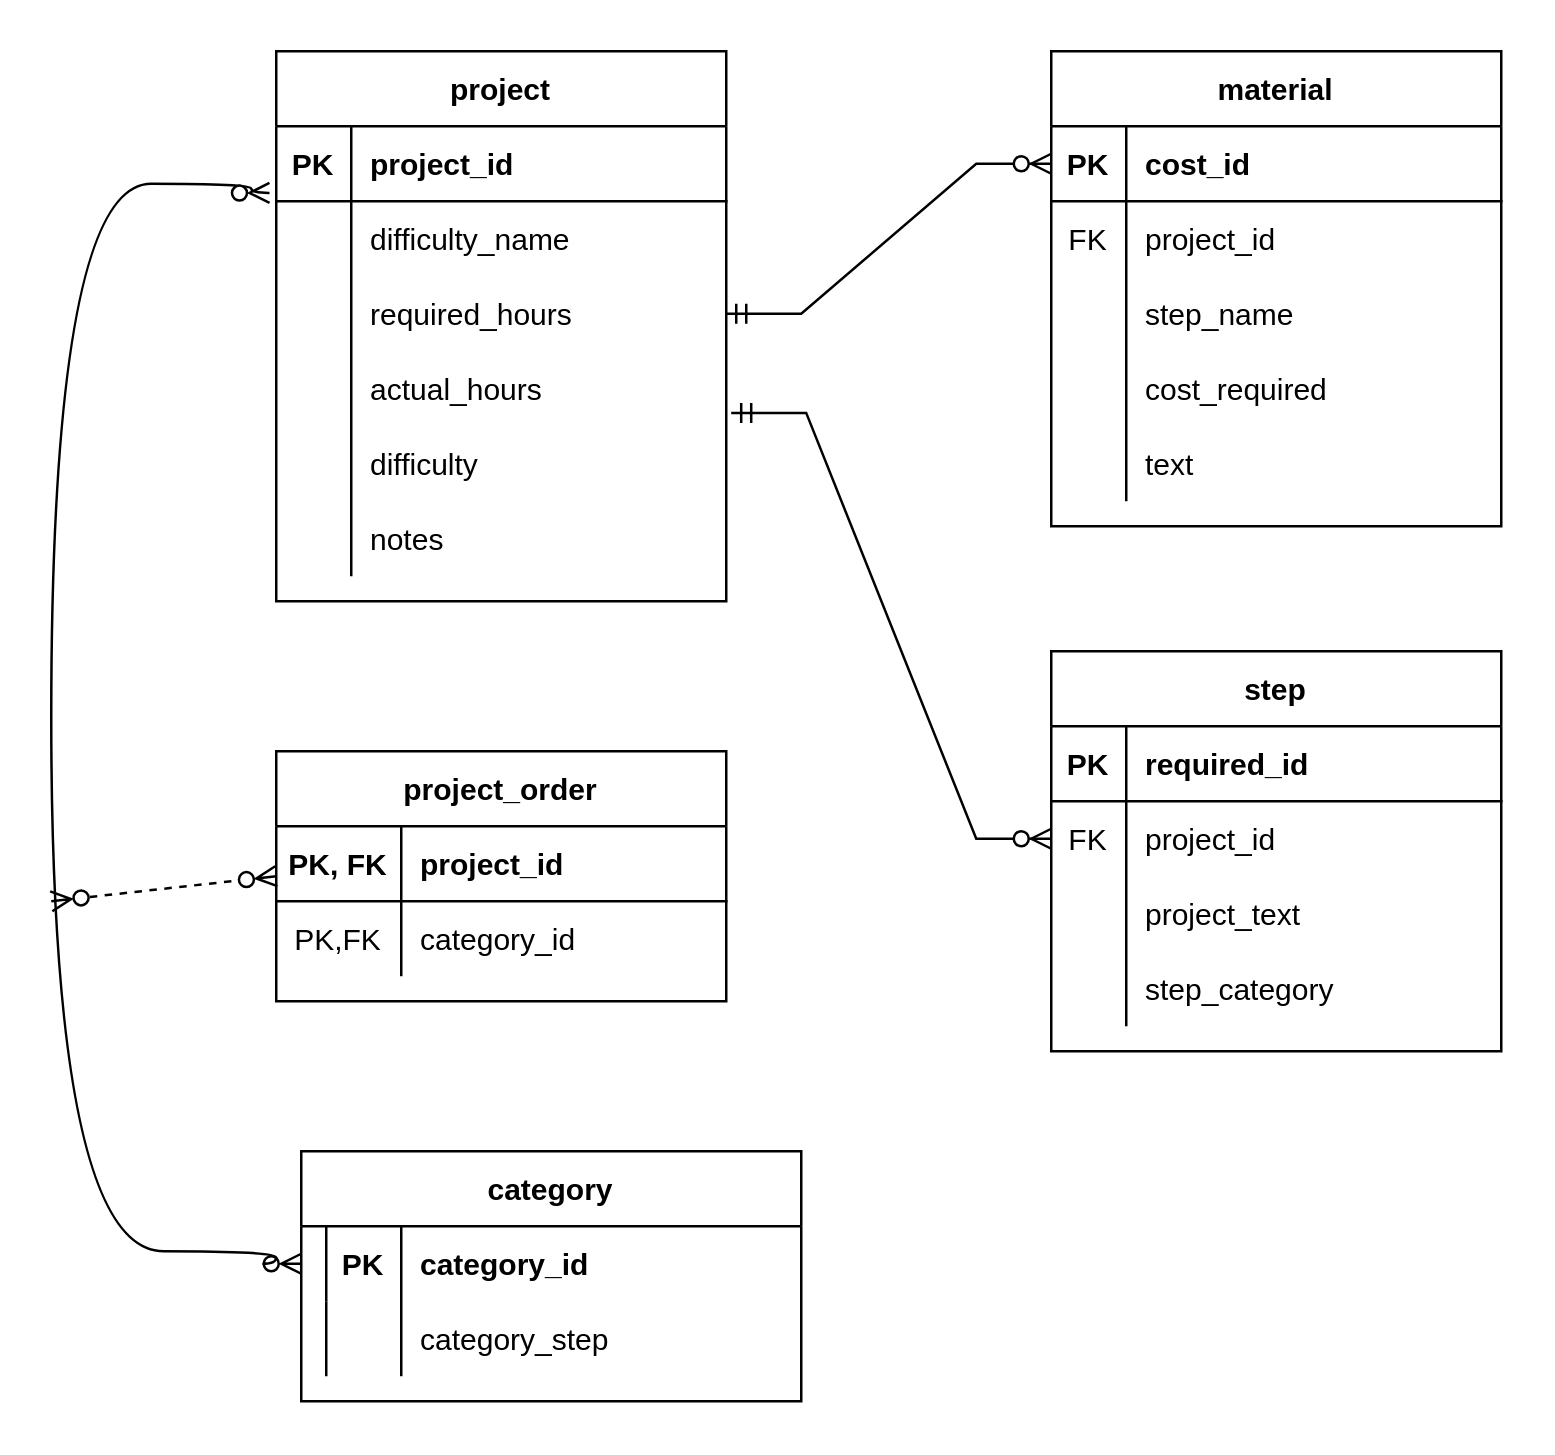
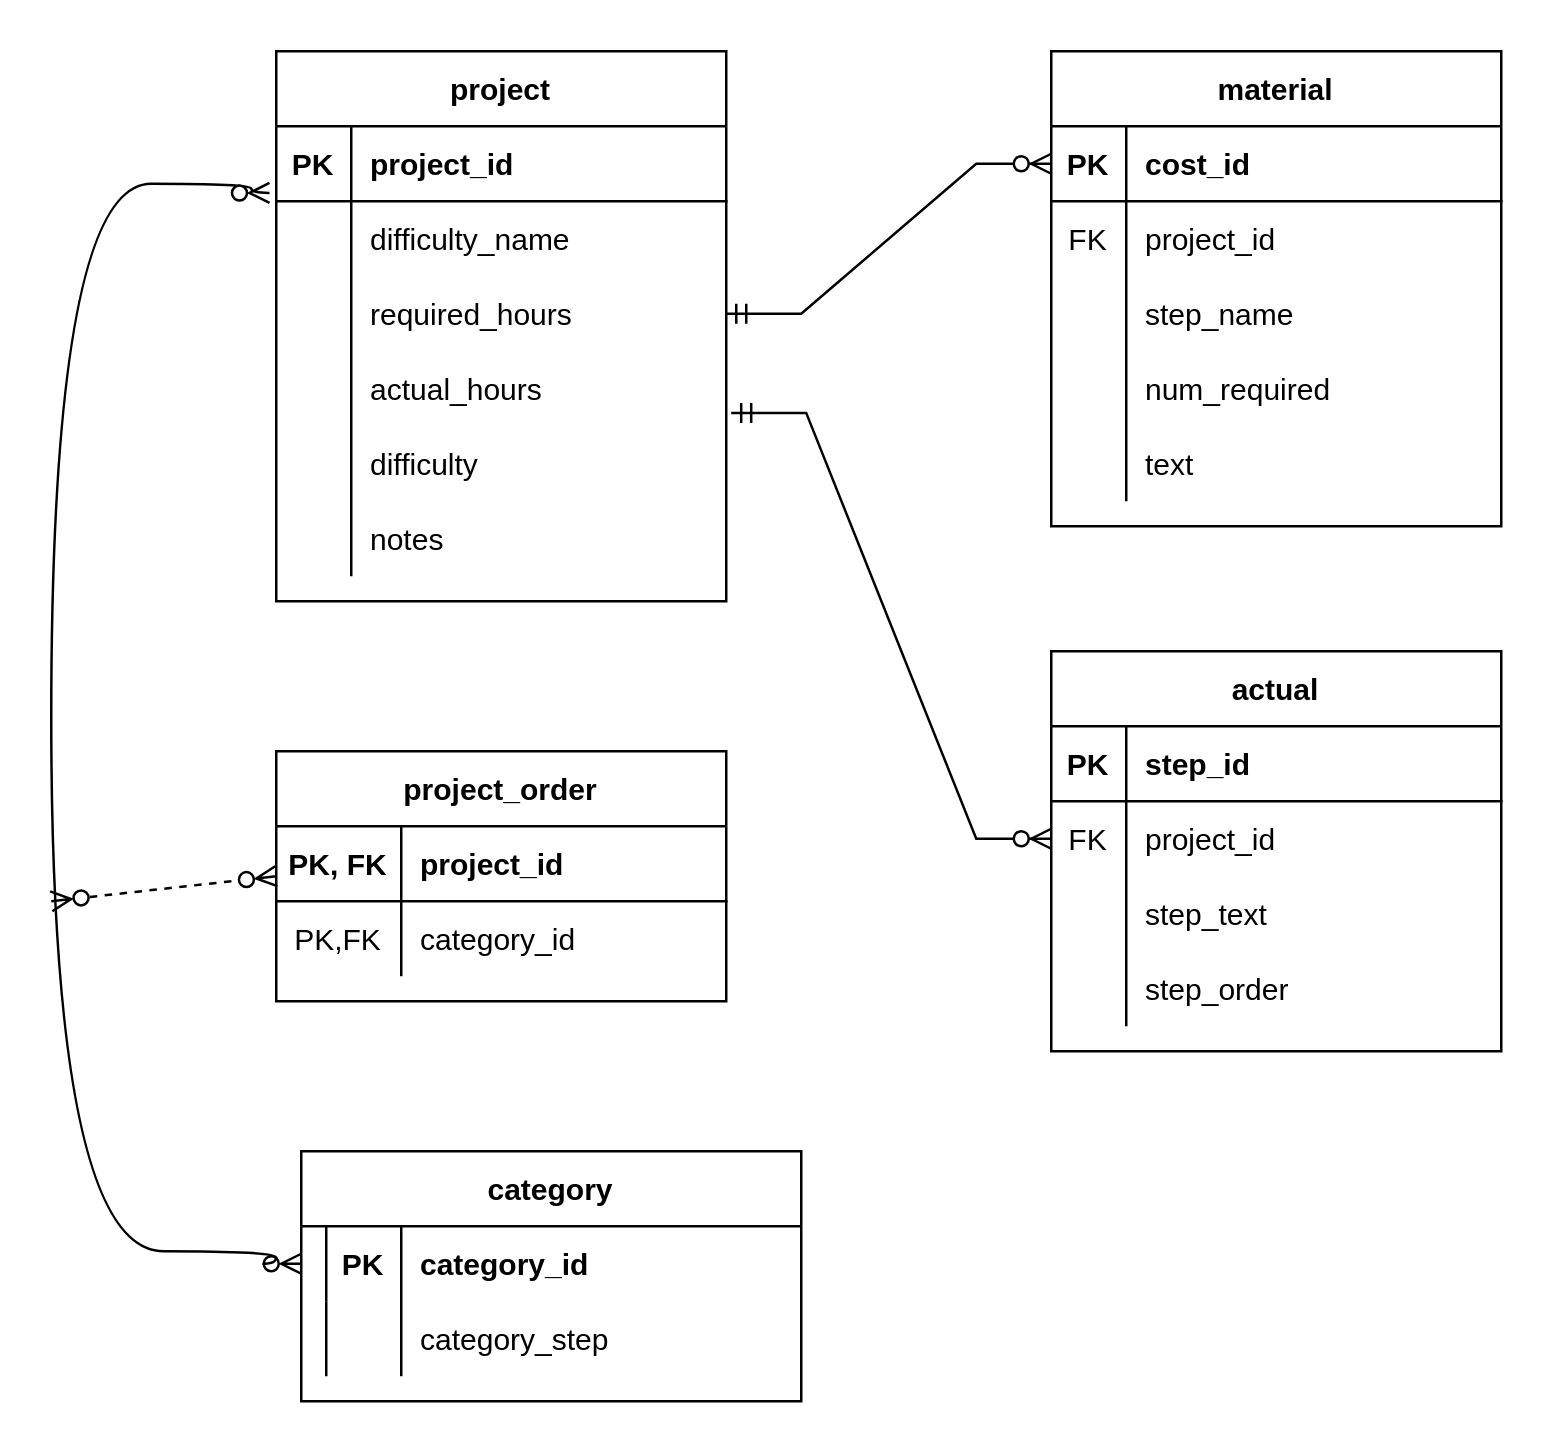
node "cost_required": label "cost_required" -> "num_required"
node "step": label "step" -> "actual"
node "required_id": label "required_id" -> "step_id"
node "project_text": label "project_text" -> "step_text"
node "step_category": label "step_category" -> "step_order"
